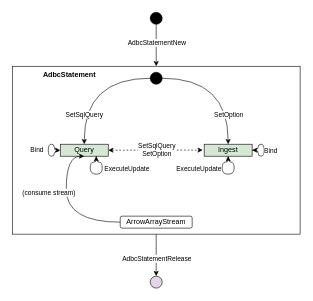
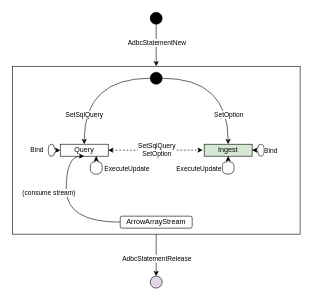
node "AdbcStatement": removed
node "Query": fillcolor #d5e8d4 -> #ffffff
